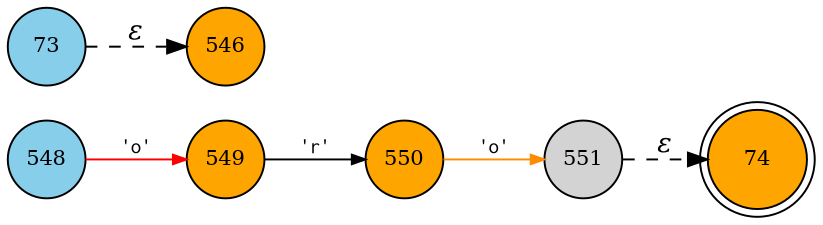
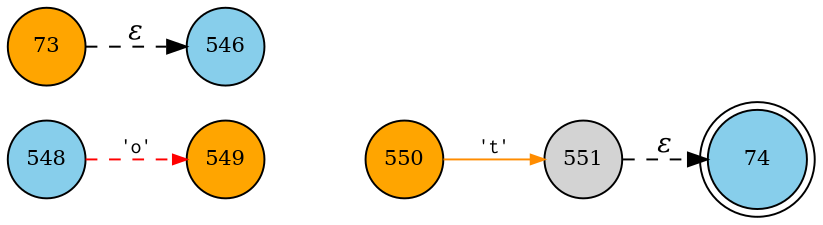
node "73": fillcolor skyblue -> orange
node "546": fillcolor orange -> skyblue
edge "550" -> "551": label "'o'" -> "'t'"
edge "548" -> "549": style solid -> dashed
edge "549" -> "550": removed, label "'r'"
node "74": fillcolor orange -> skyblue
